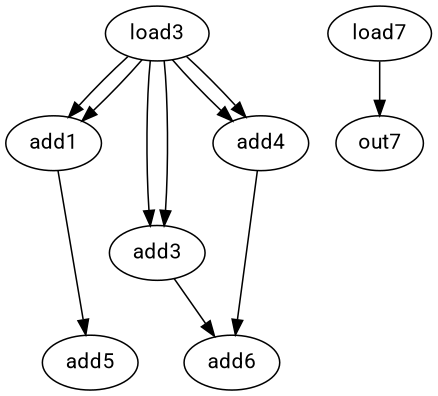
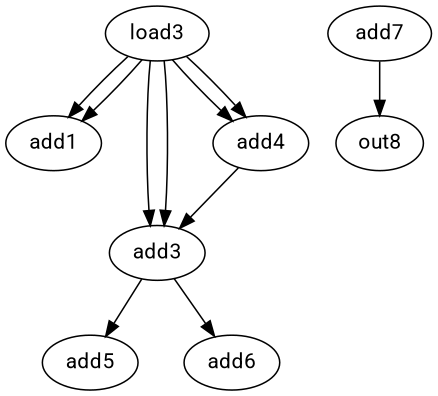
node "load7": label "load7" -> "add7"
node "out7": label "out7" -> "out8"
edge "add1" -> "add5": now "add3" -> "add5"
edge "add4" -> "add6": now "add4" -> "add3"
